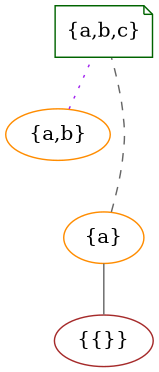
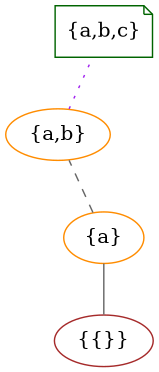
edge "{a,b,c}" -- "{a}": now "{a,b}" -- "{a}"
